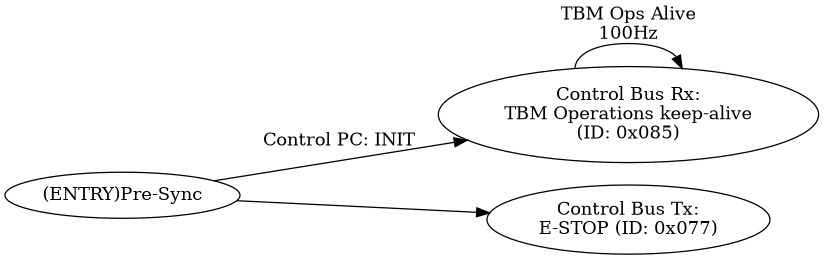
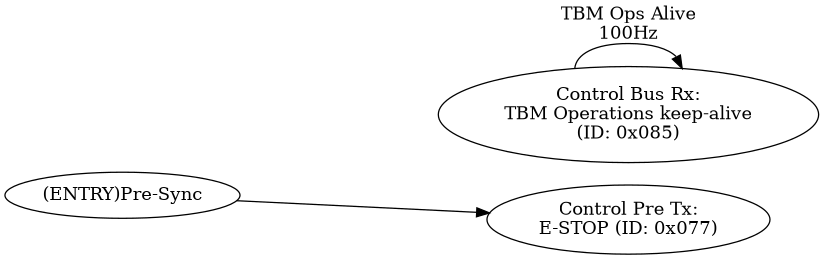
edge "(ENTRY)Pre-Sync" -> "Control Bus Rx: TBM Operations keep-alive (ID: 0x085)": removed, label "Control PC: INIT"
node "Control Bus Tx: E-STOP (ID: 0x077)": label "Control Bus Tx: E-STOP (ID: 0x077)" -> "Control Pre Tx: E-STOP (ID: 0x077)"
